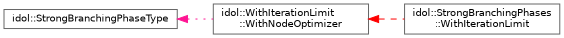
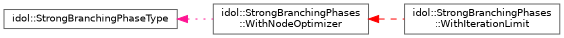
node "idol::WithIterationLimit ::WithNodeOptimizer": label "idol::WithIterationLimit ::WithNodeOptimizer" -> "idol::StrongBranchingPhases ::WithNodeOptimizer"
